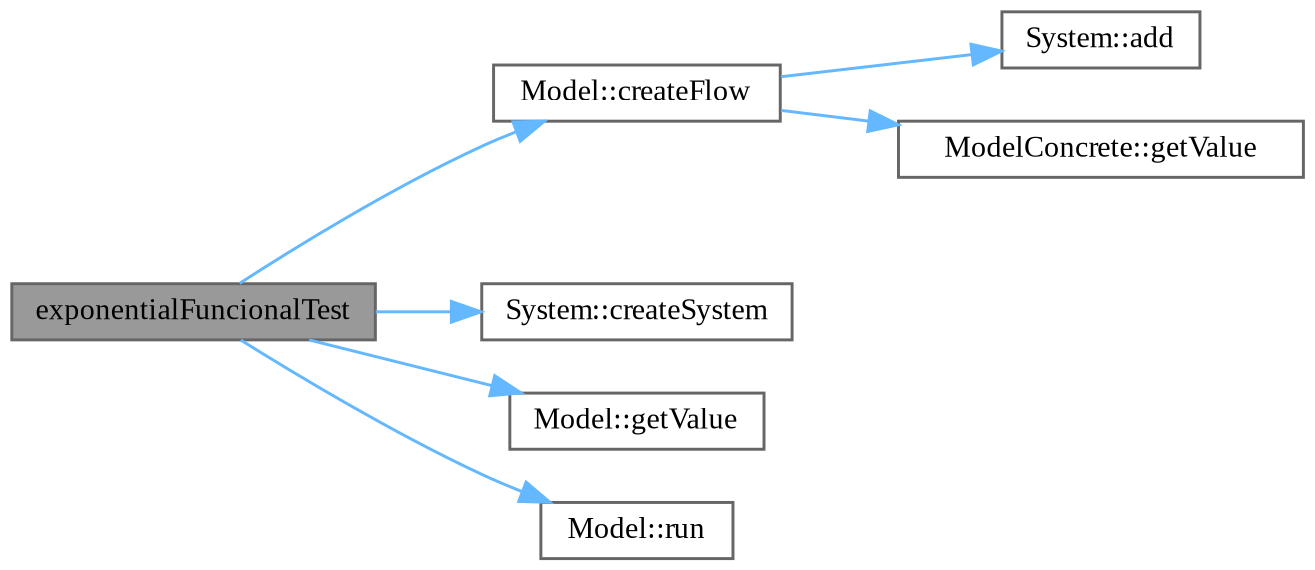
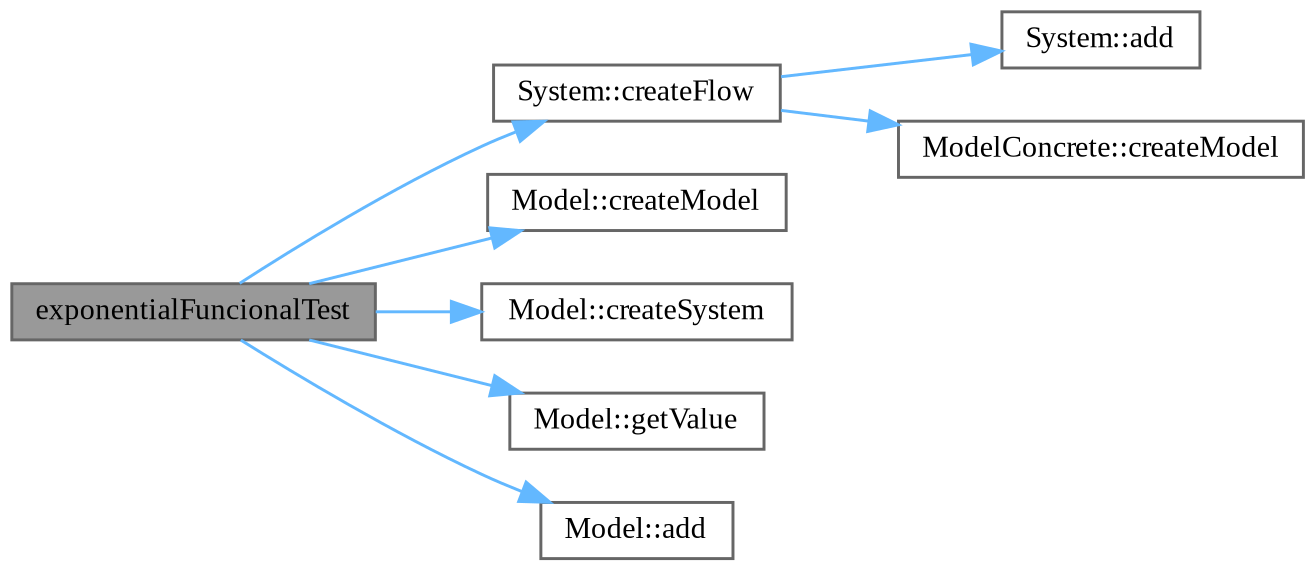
node "Model::createFlow": label "Model::createFlow" -> "System::createFlow"
node "ModelConcrete::getValue": label "ModelConcrete::getValue" -> "ModelConcrete::createModel"
node "Model::createModel": added
node "System::createSystem": label "System::createSystem" -> "Model::createSystem"
node "Model::run": label "Model::run" -> "Model::add"
